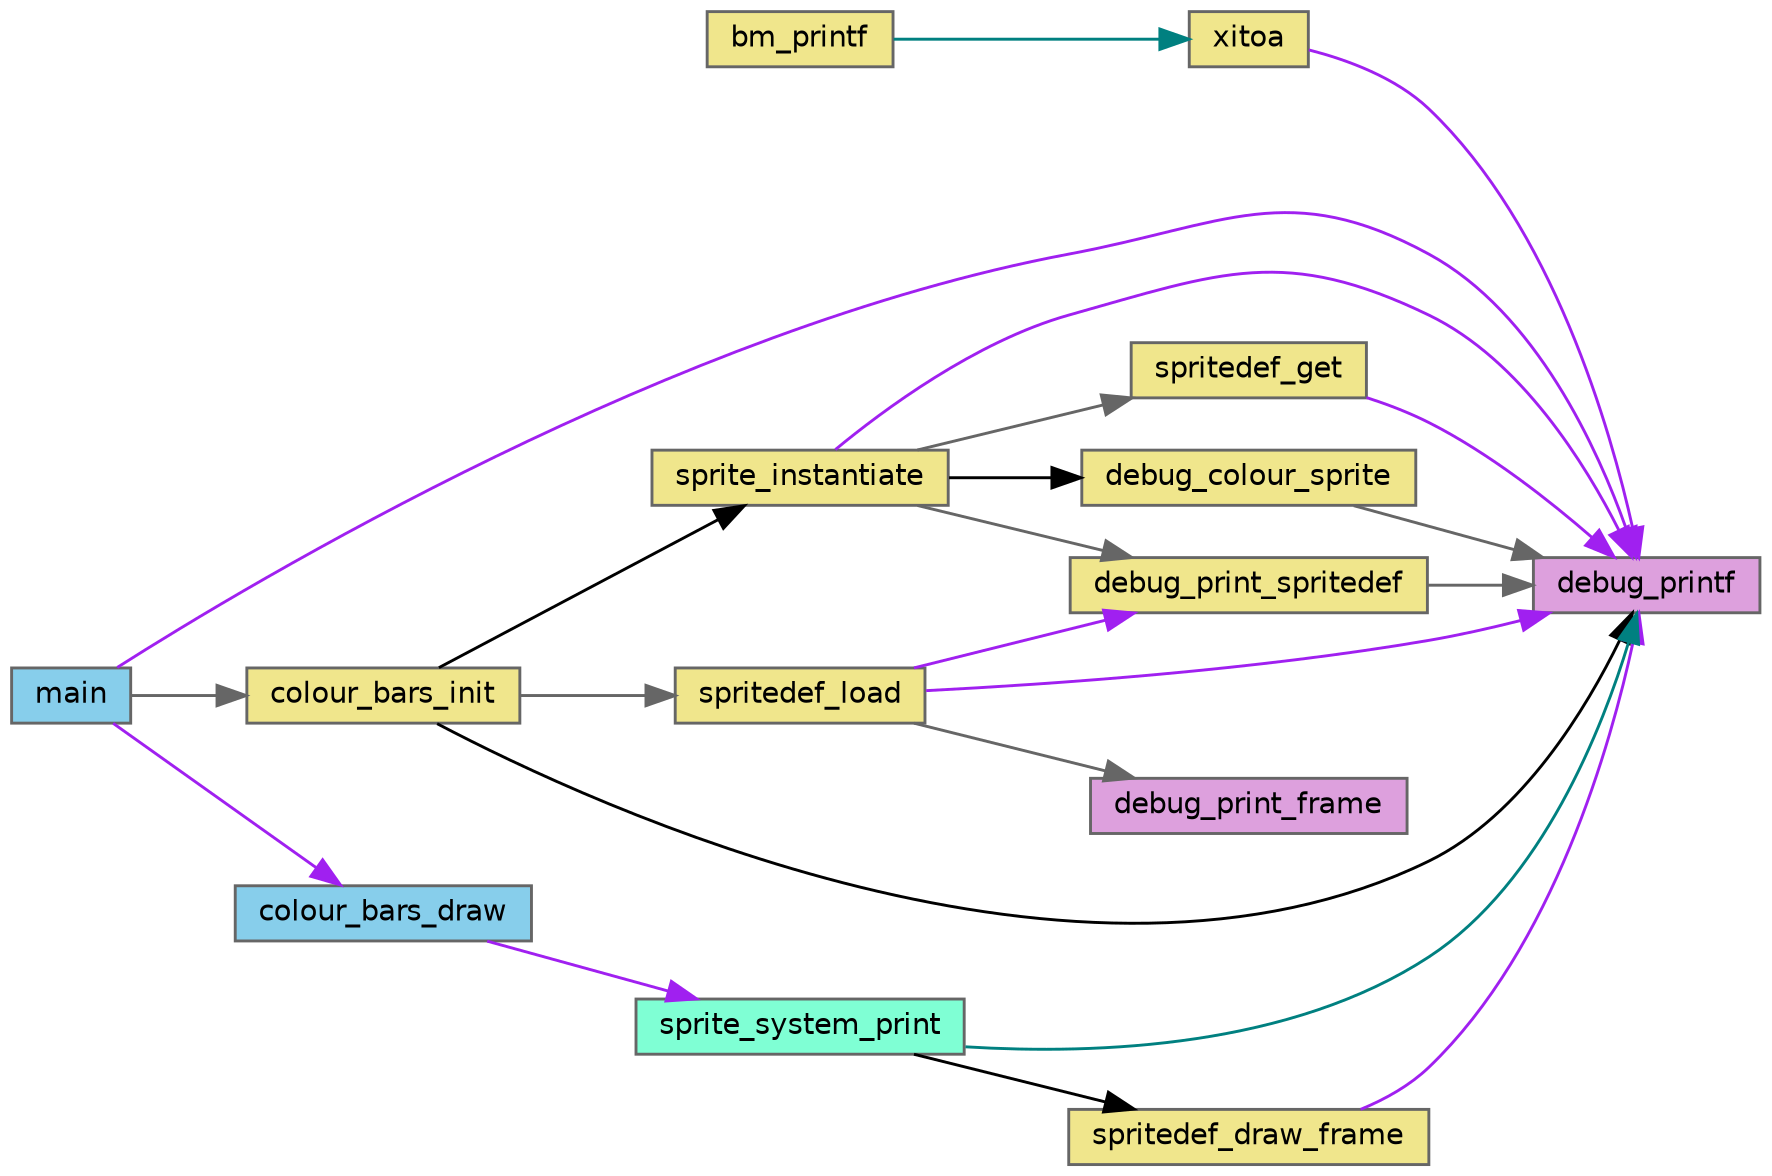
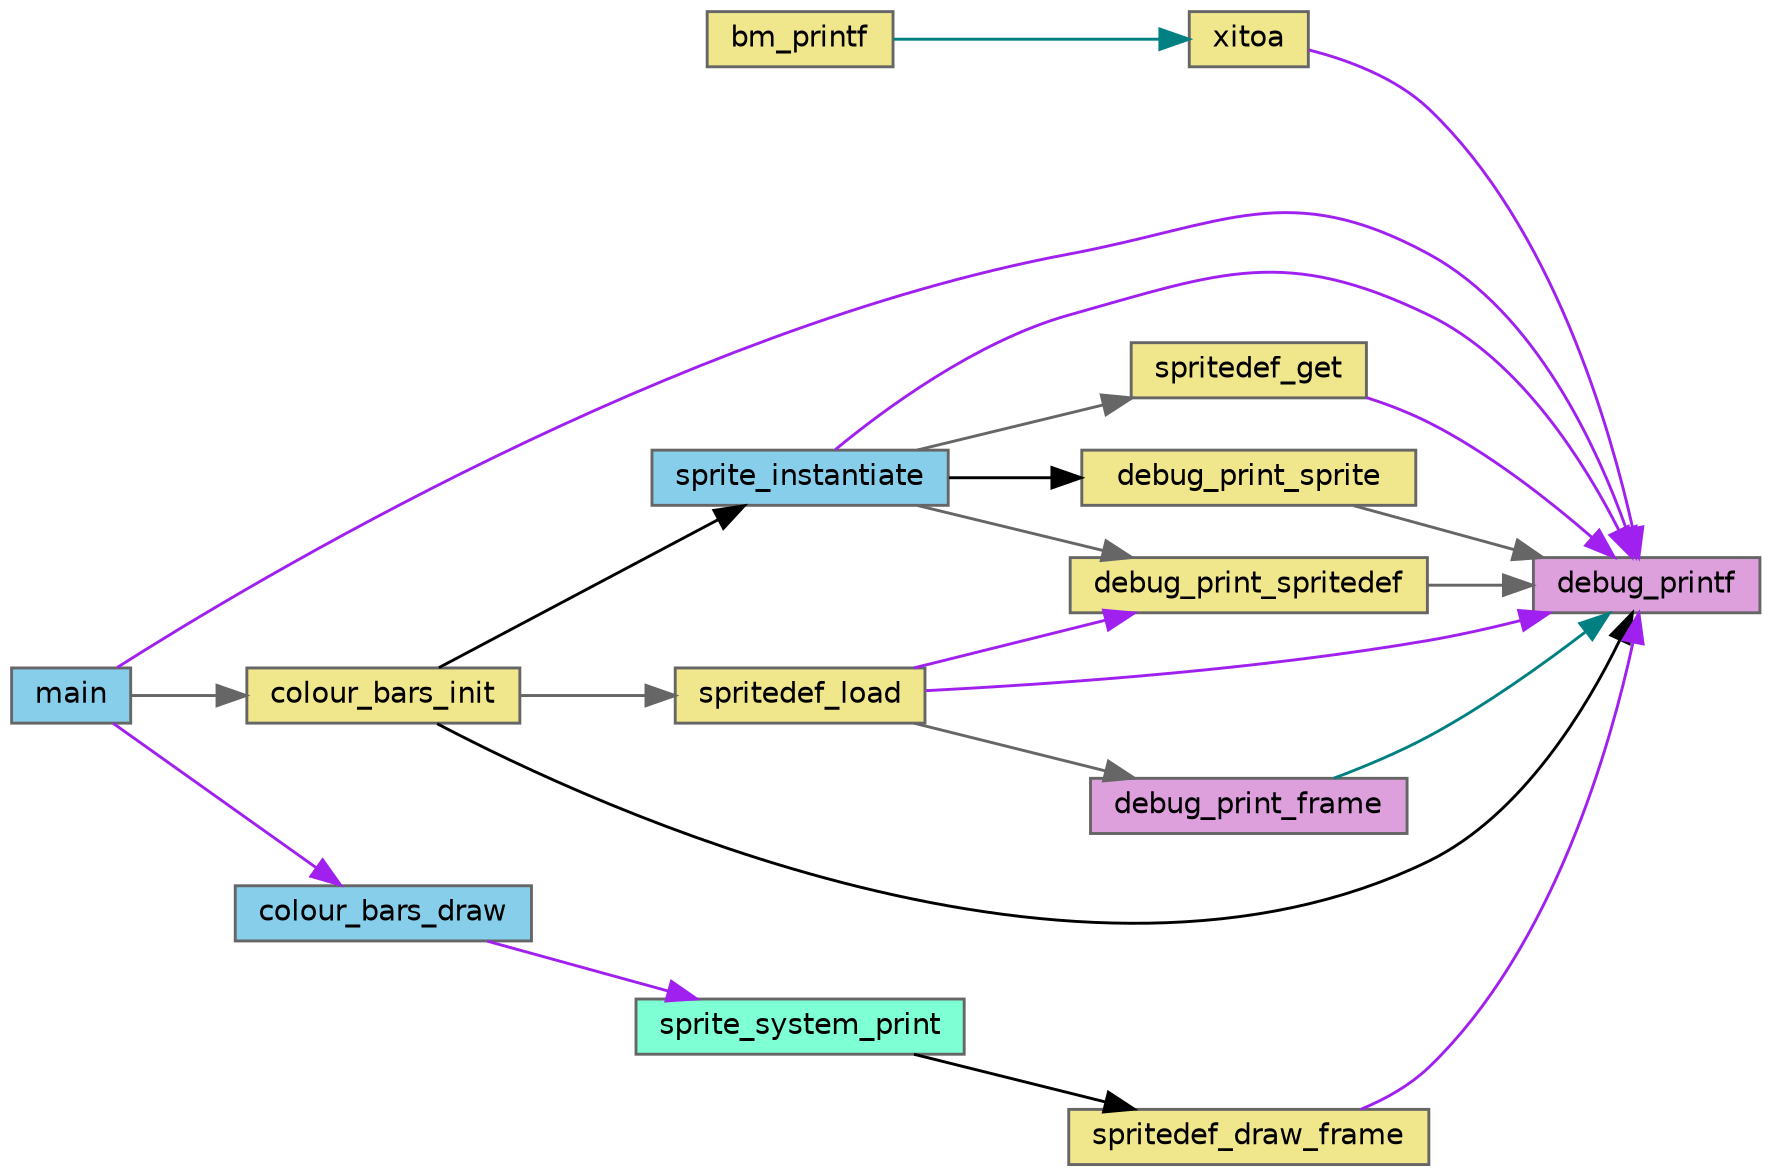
node "sprite_instantiate": fillcolor khaki -> skyblue
node "debug_colour_sprite": label "debug_colour_sprite" -> "debug_print_sprite"
edge "sprite_system_print" -> "debug_printf": now "debug_print_frame" -> "debug_printf"
